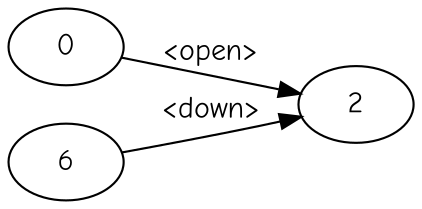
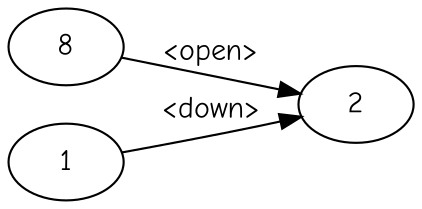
node "0": label "0" -> "8"
node "6": label "6" -> "1"
